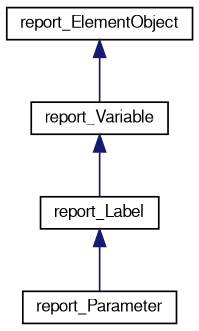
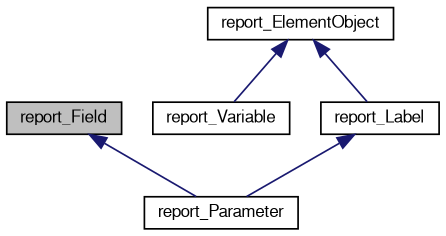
node "report_Field": added
edge "report_Label" -> "report_Variable": now "report_Label" -> "report_ElementObject"
